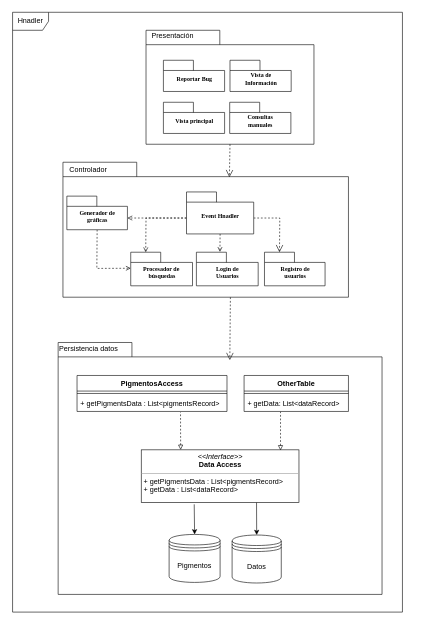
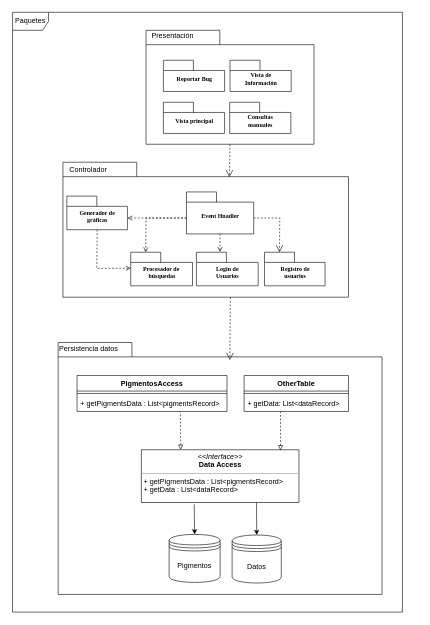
node "Hnadler": label "Hnadler" -> "Paquetes"
